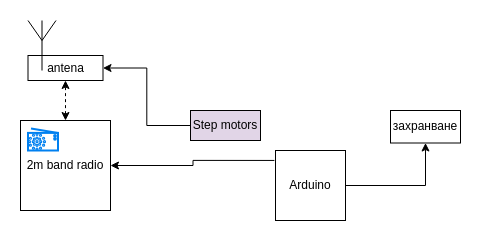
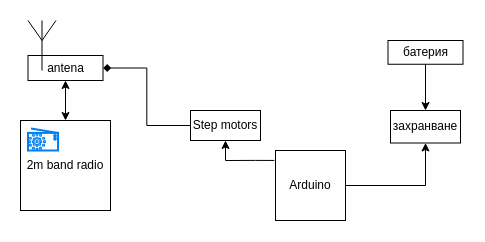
node "батерия": added
edge "Step motors" -> "antena": arrowhead classic -> diamond
edge "батерия" -> "захранване": added
edge "antena" -- "2m band radio": style dashed -> solid
node "Step motors": fillcolor #e1d5e7 -> #ffffff
edge "Arduino" -> "2m band radio": now "Arduino" -> "Step motors"
